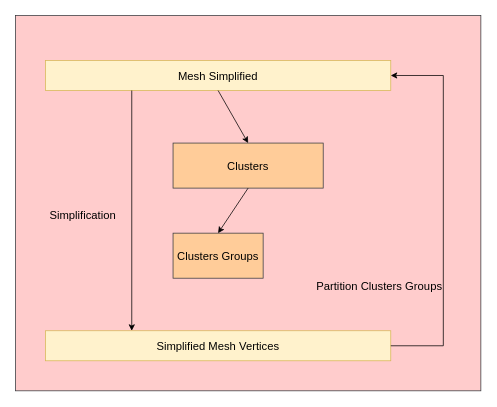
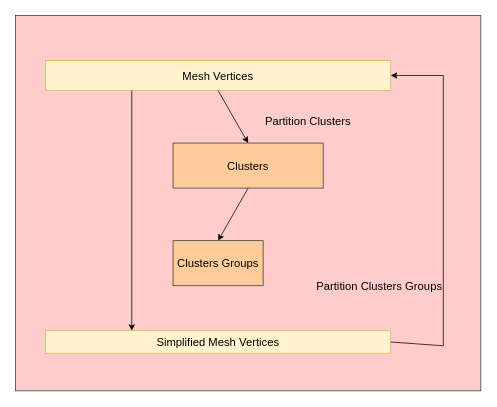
node "Mesh Simplified": label "Mesh Simplified" -> "Mesh Vertices"
node "Partition Clusters": added
node "Simplification": removed
node "Clusters Groups": moved (218, 255) -> (218, 263)
node "Simplified Mesh Vertices": size 345x30 -> 345x23
